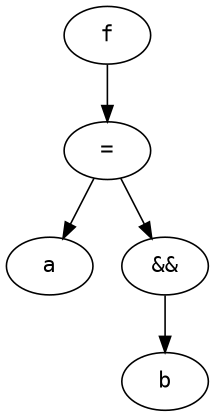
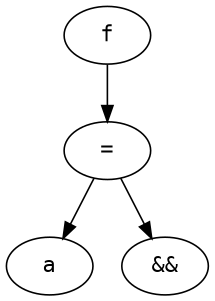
node "b": removed
